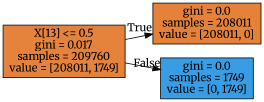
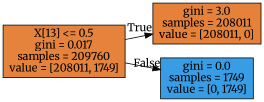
node "gini = 0.0 samples = 208011 value = [208011, 0]": label "gini = 0.0 samples = 208011 value = [208011, 0]" -> "gini = 3.0 samples = 208011 value = [208011, 0]"
